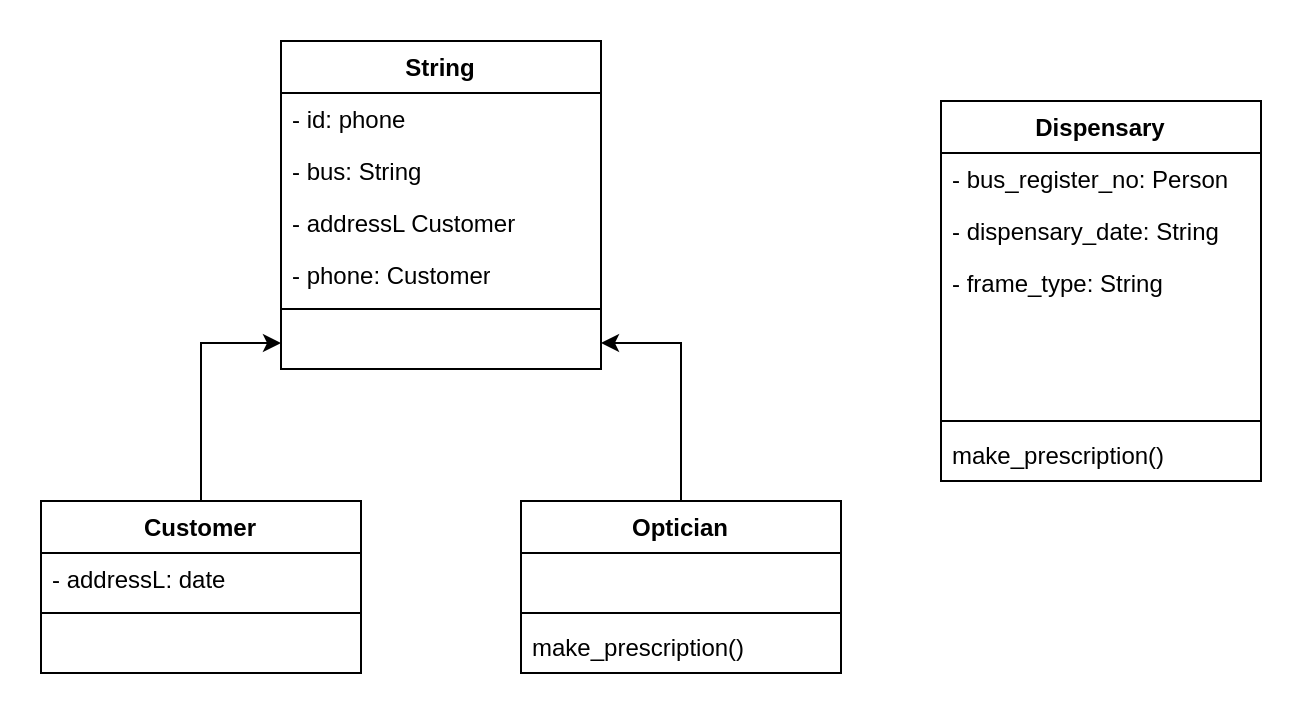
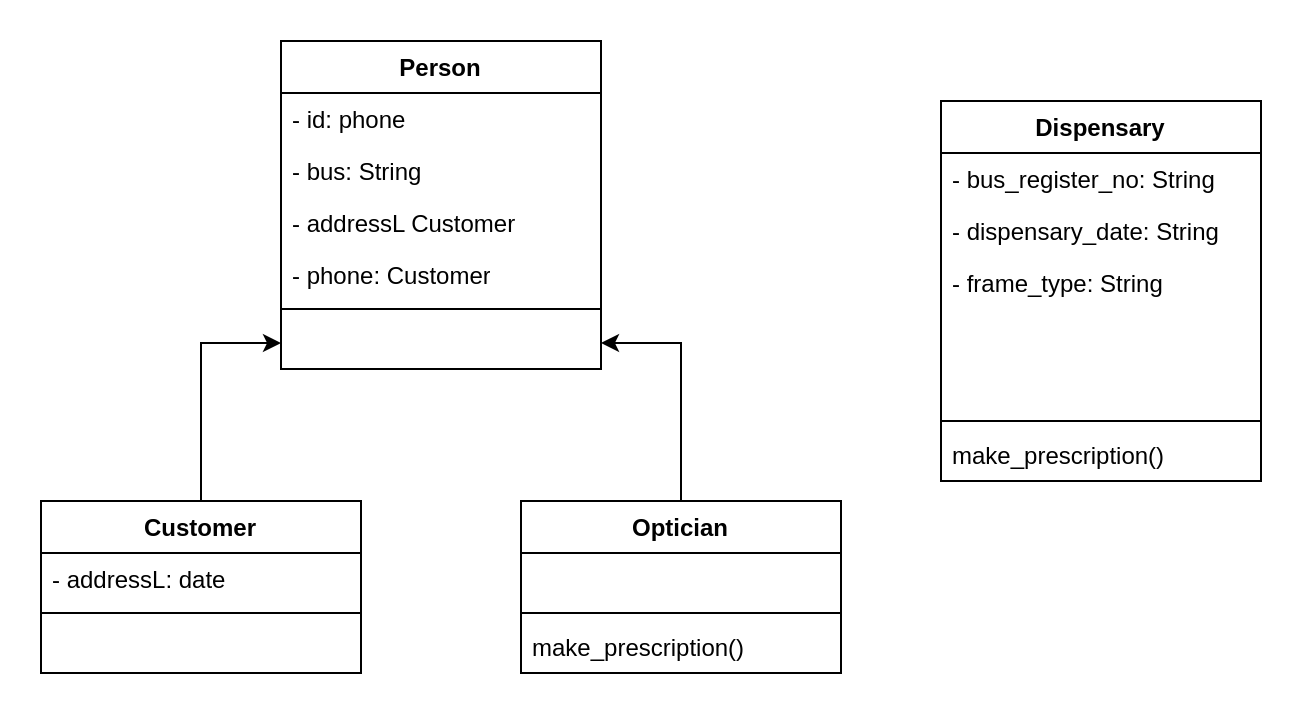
node "String": label "String" -> "Person"
node "- bus_register_no: Person": label "- bus_register_no: Person" -> "- bus_register_no: String"
